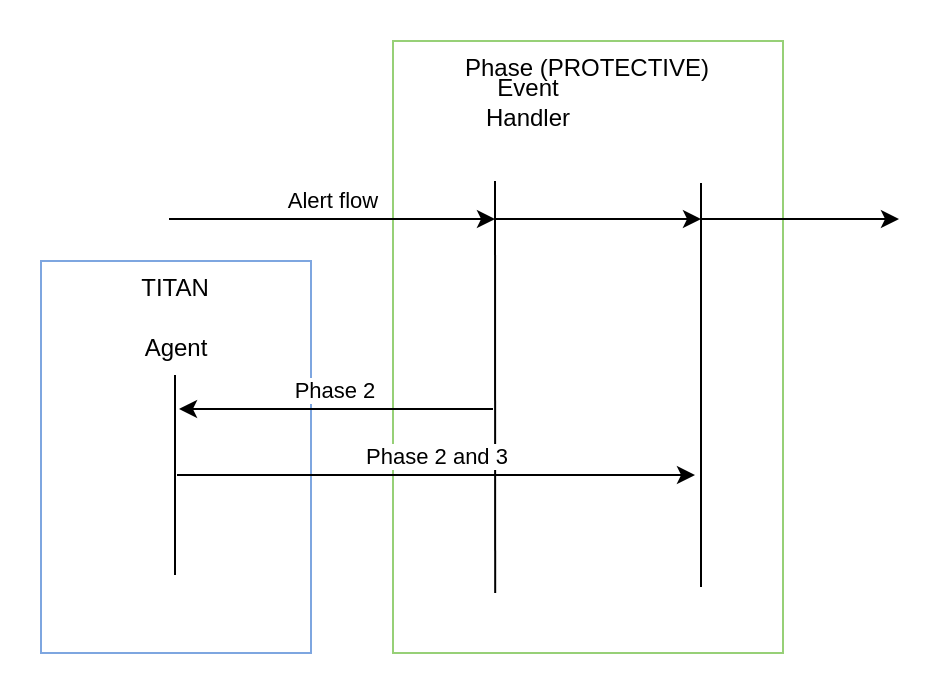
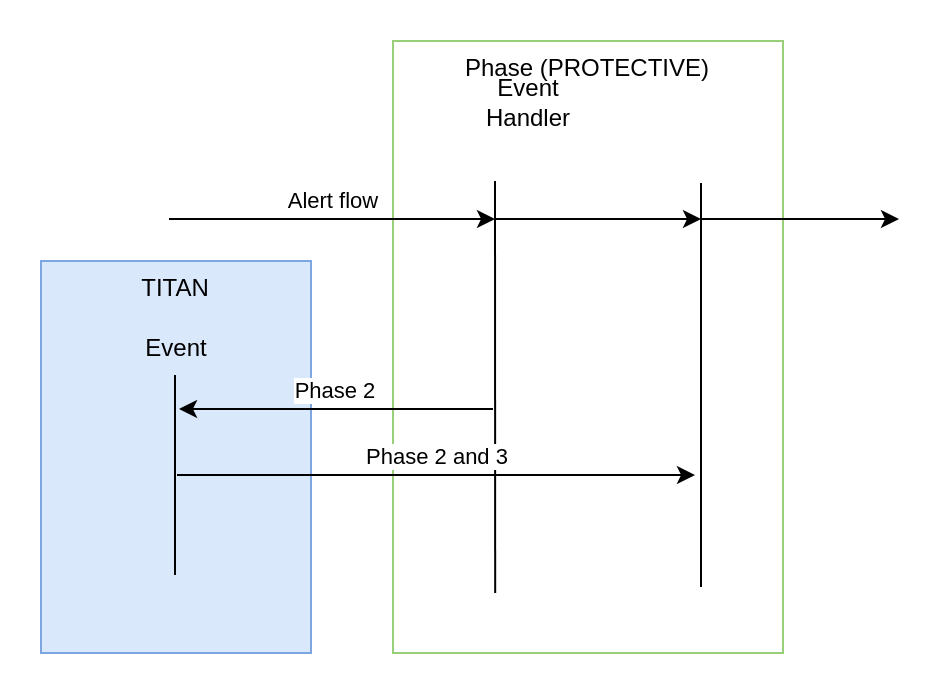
node "Agent": label "Agent" -> "Event"
node "TITAN": fillcolor #ffffff -> #dae8fc
